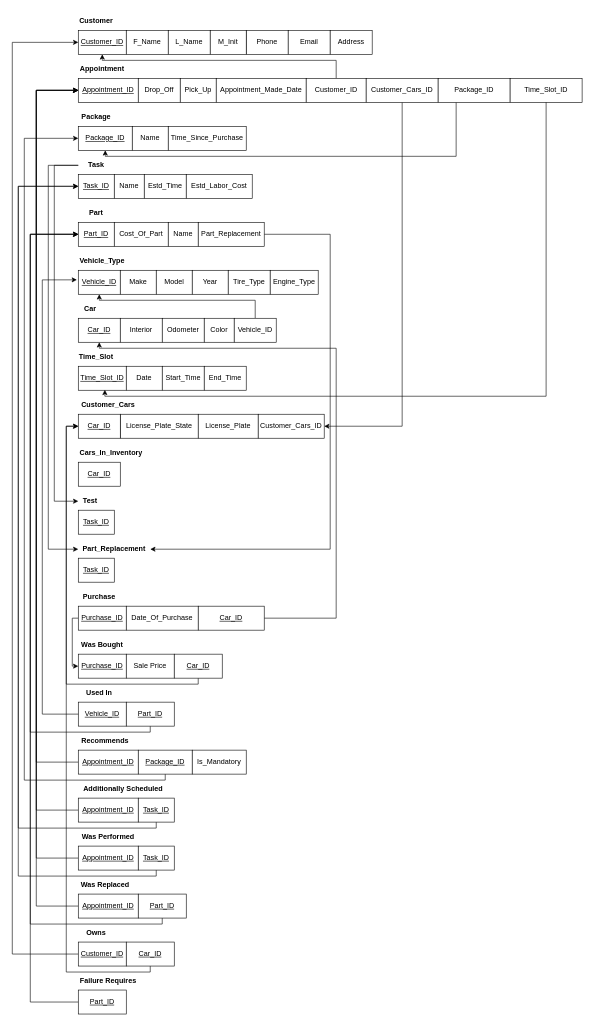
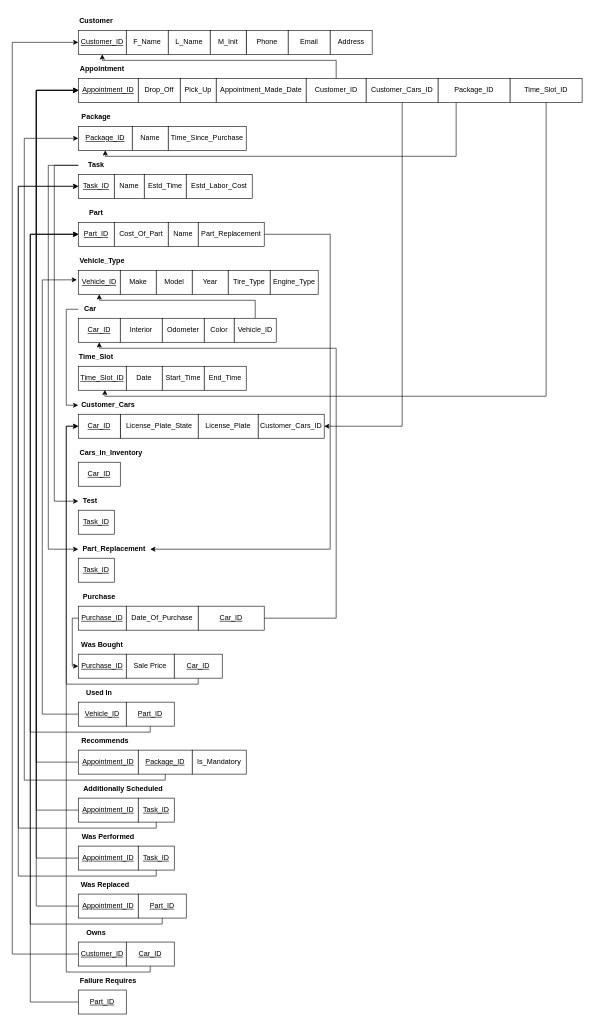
edge "Car" -> "Customer_Cars": added
